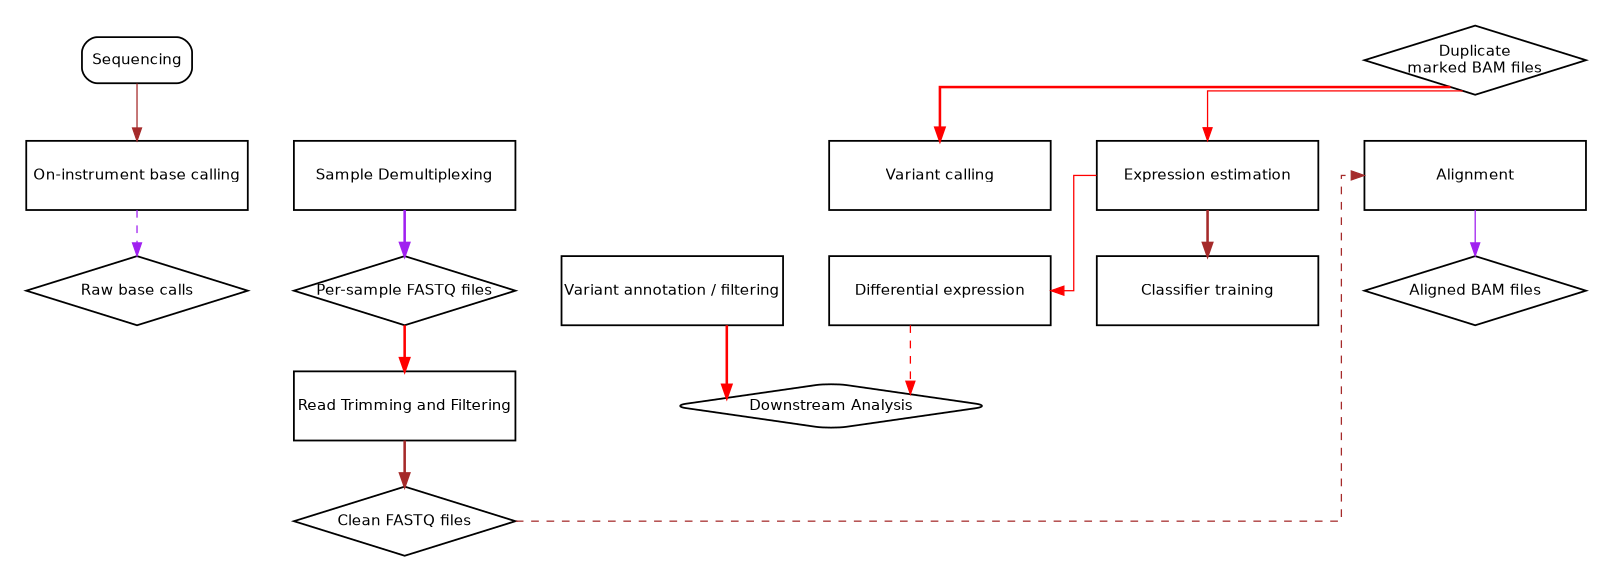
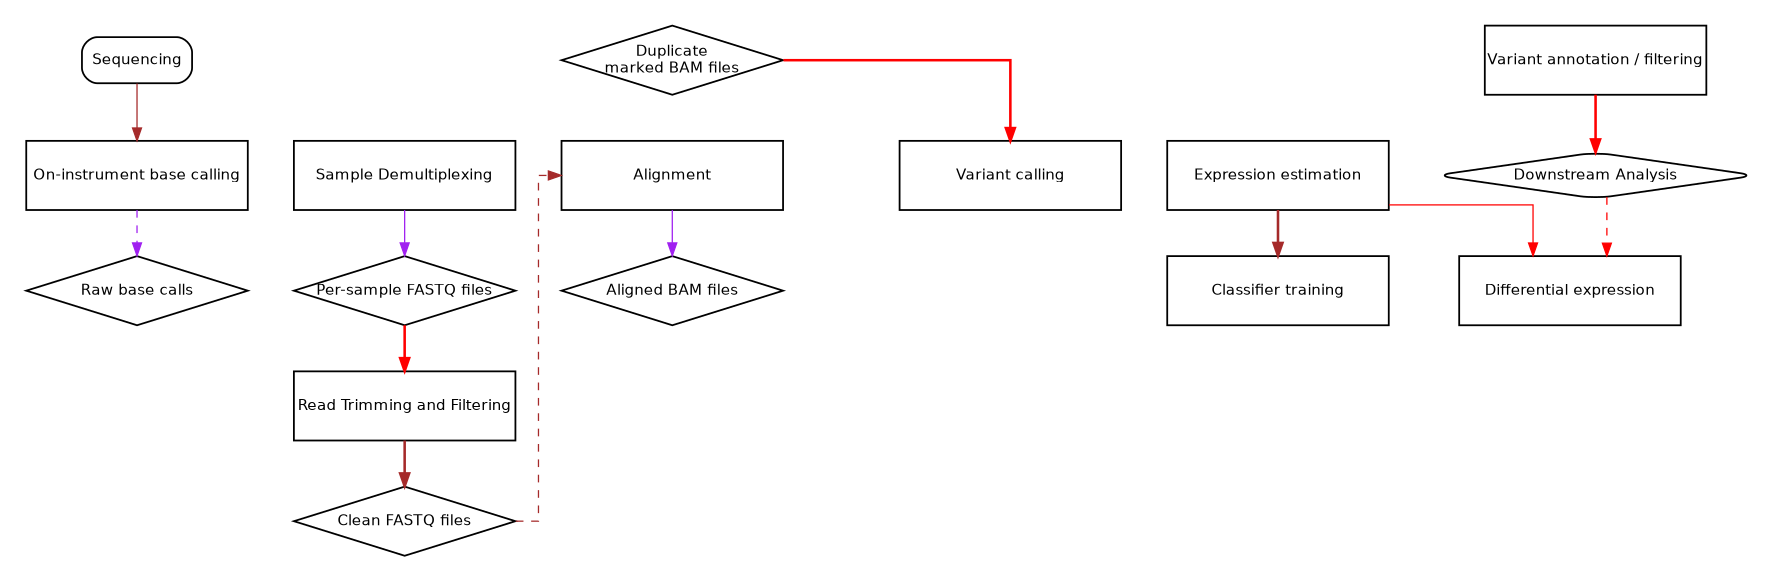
edge "Duplicate marked BAM files" -> "Expression estimation": removed
edge "Sample Demultiplexing" -> "Per-sample FASTQ files": style bold -> solid
edge "Differential expression" -> "Downstream Analysis": reversed
